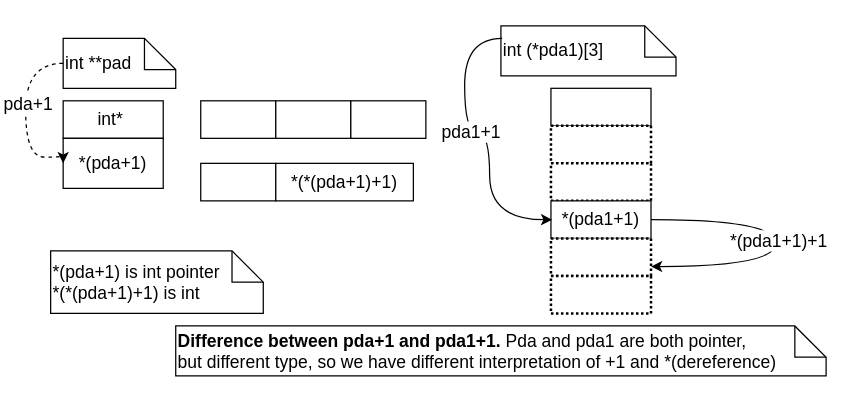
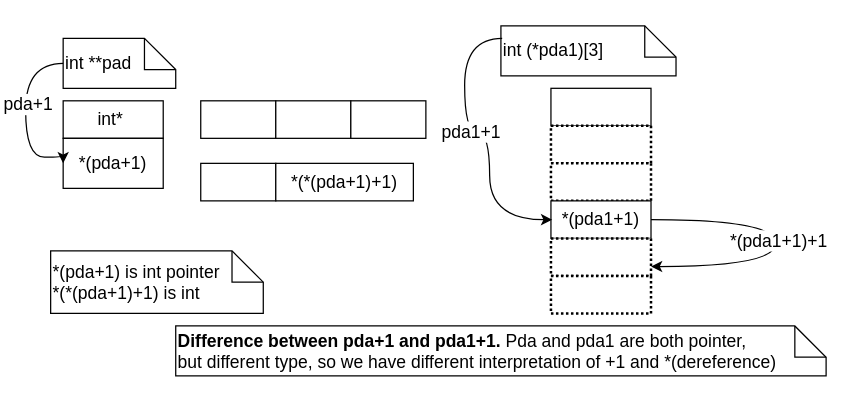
edge "int **pad" -> "*(pda+1)": style dashed -> solid
